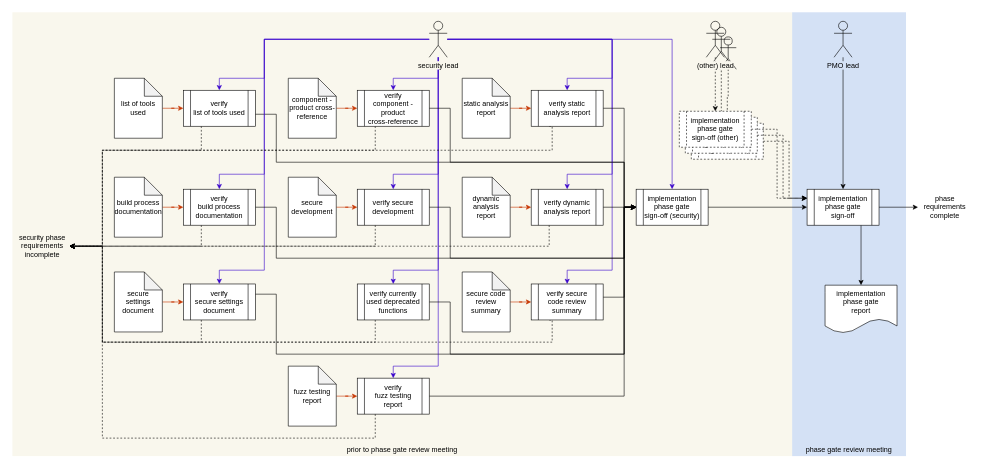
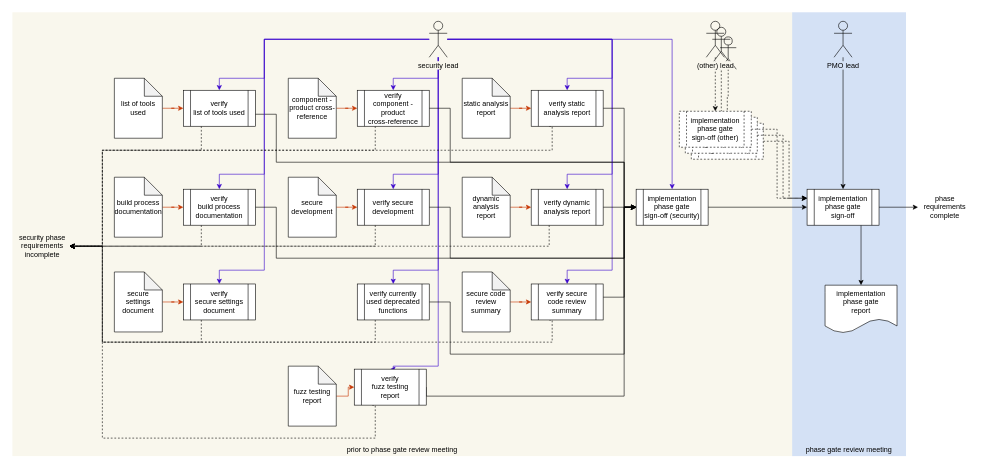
edge "verify secure settings document" -> "implementation phase gate sign-off (security)": removed
node "verify fuzz testing report": moved (393, 396) -> (390, 387)
